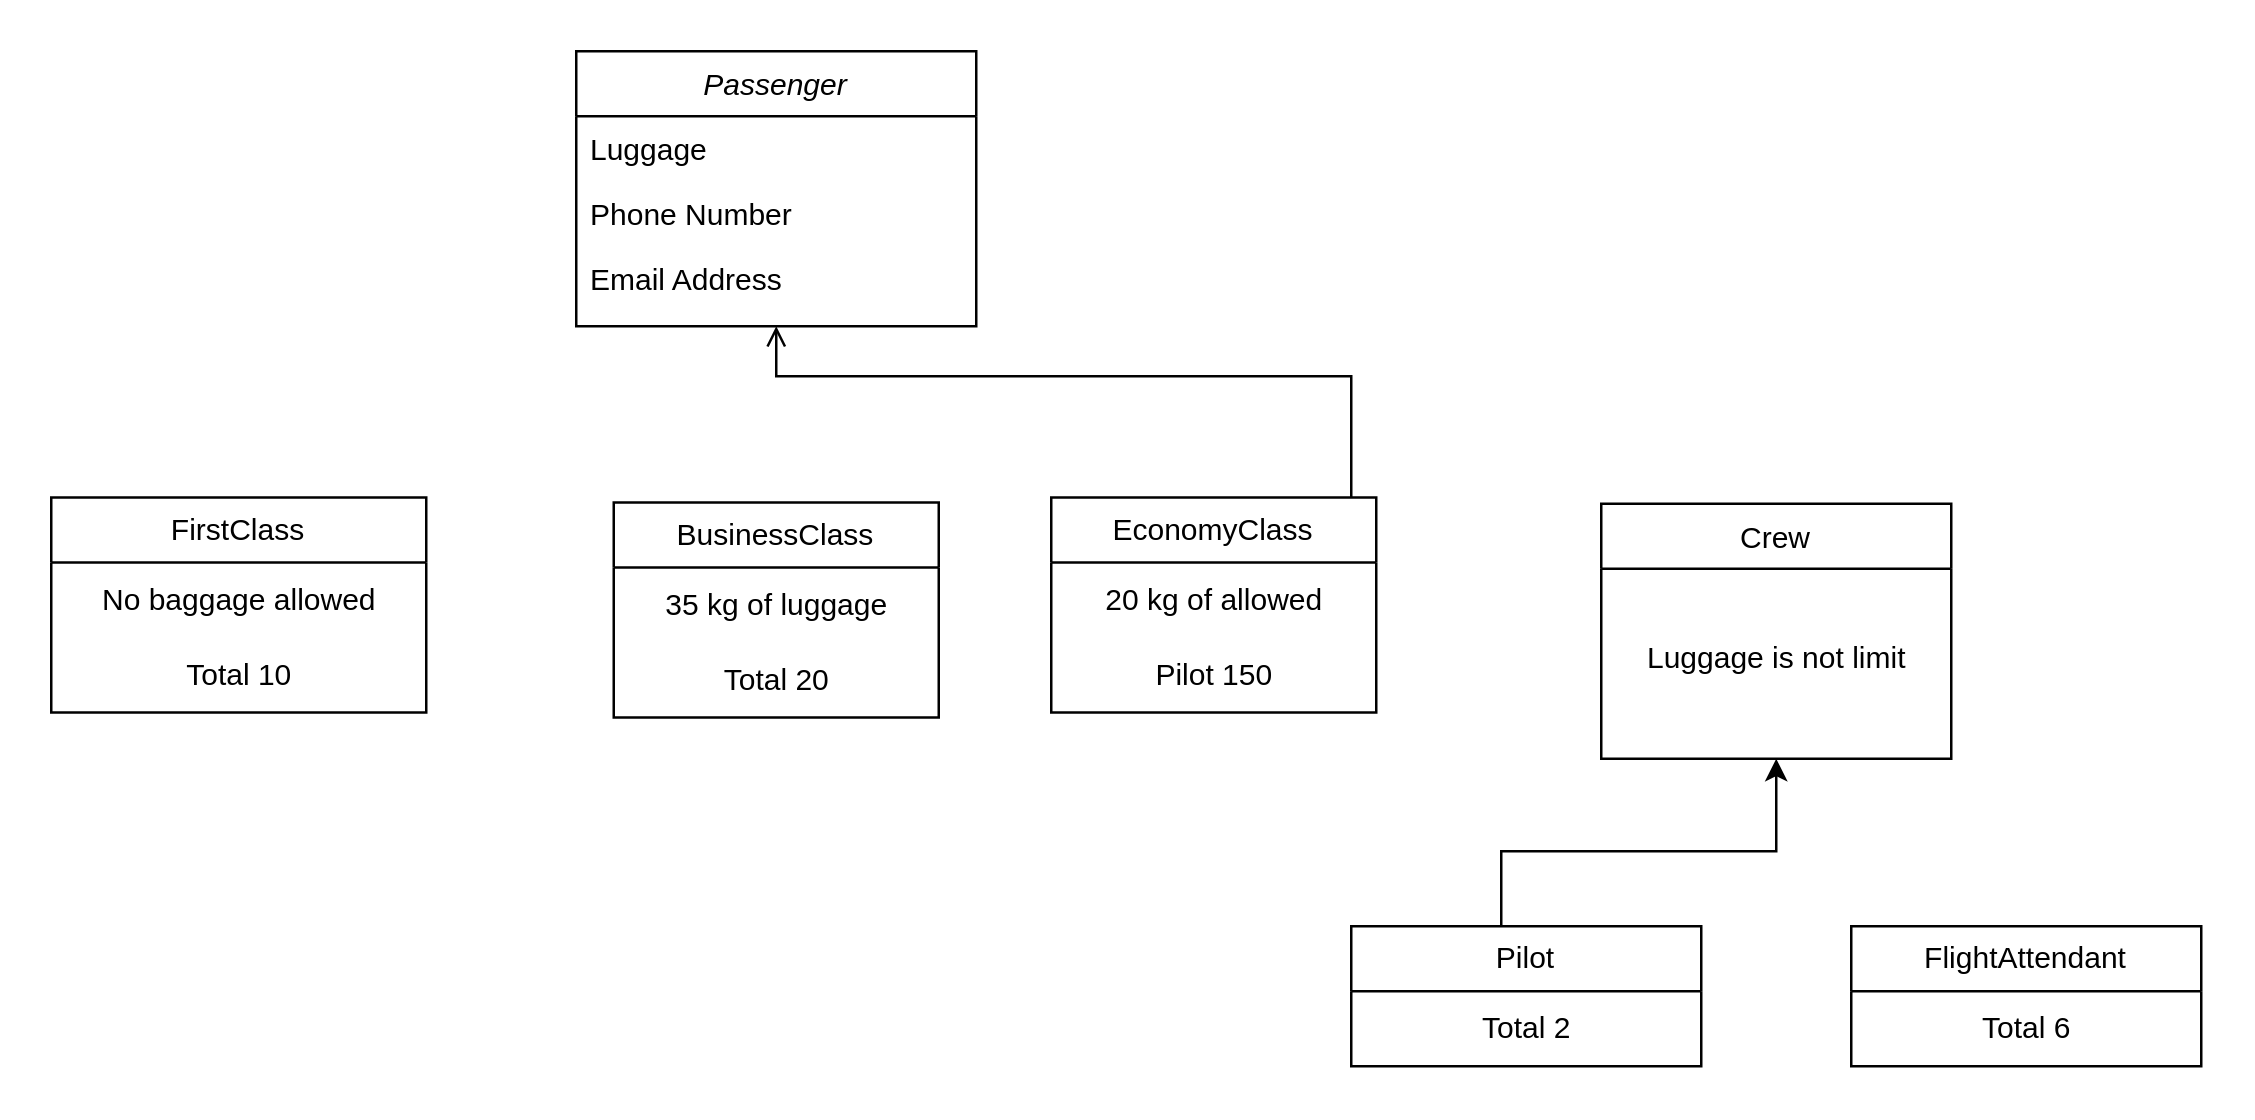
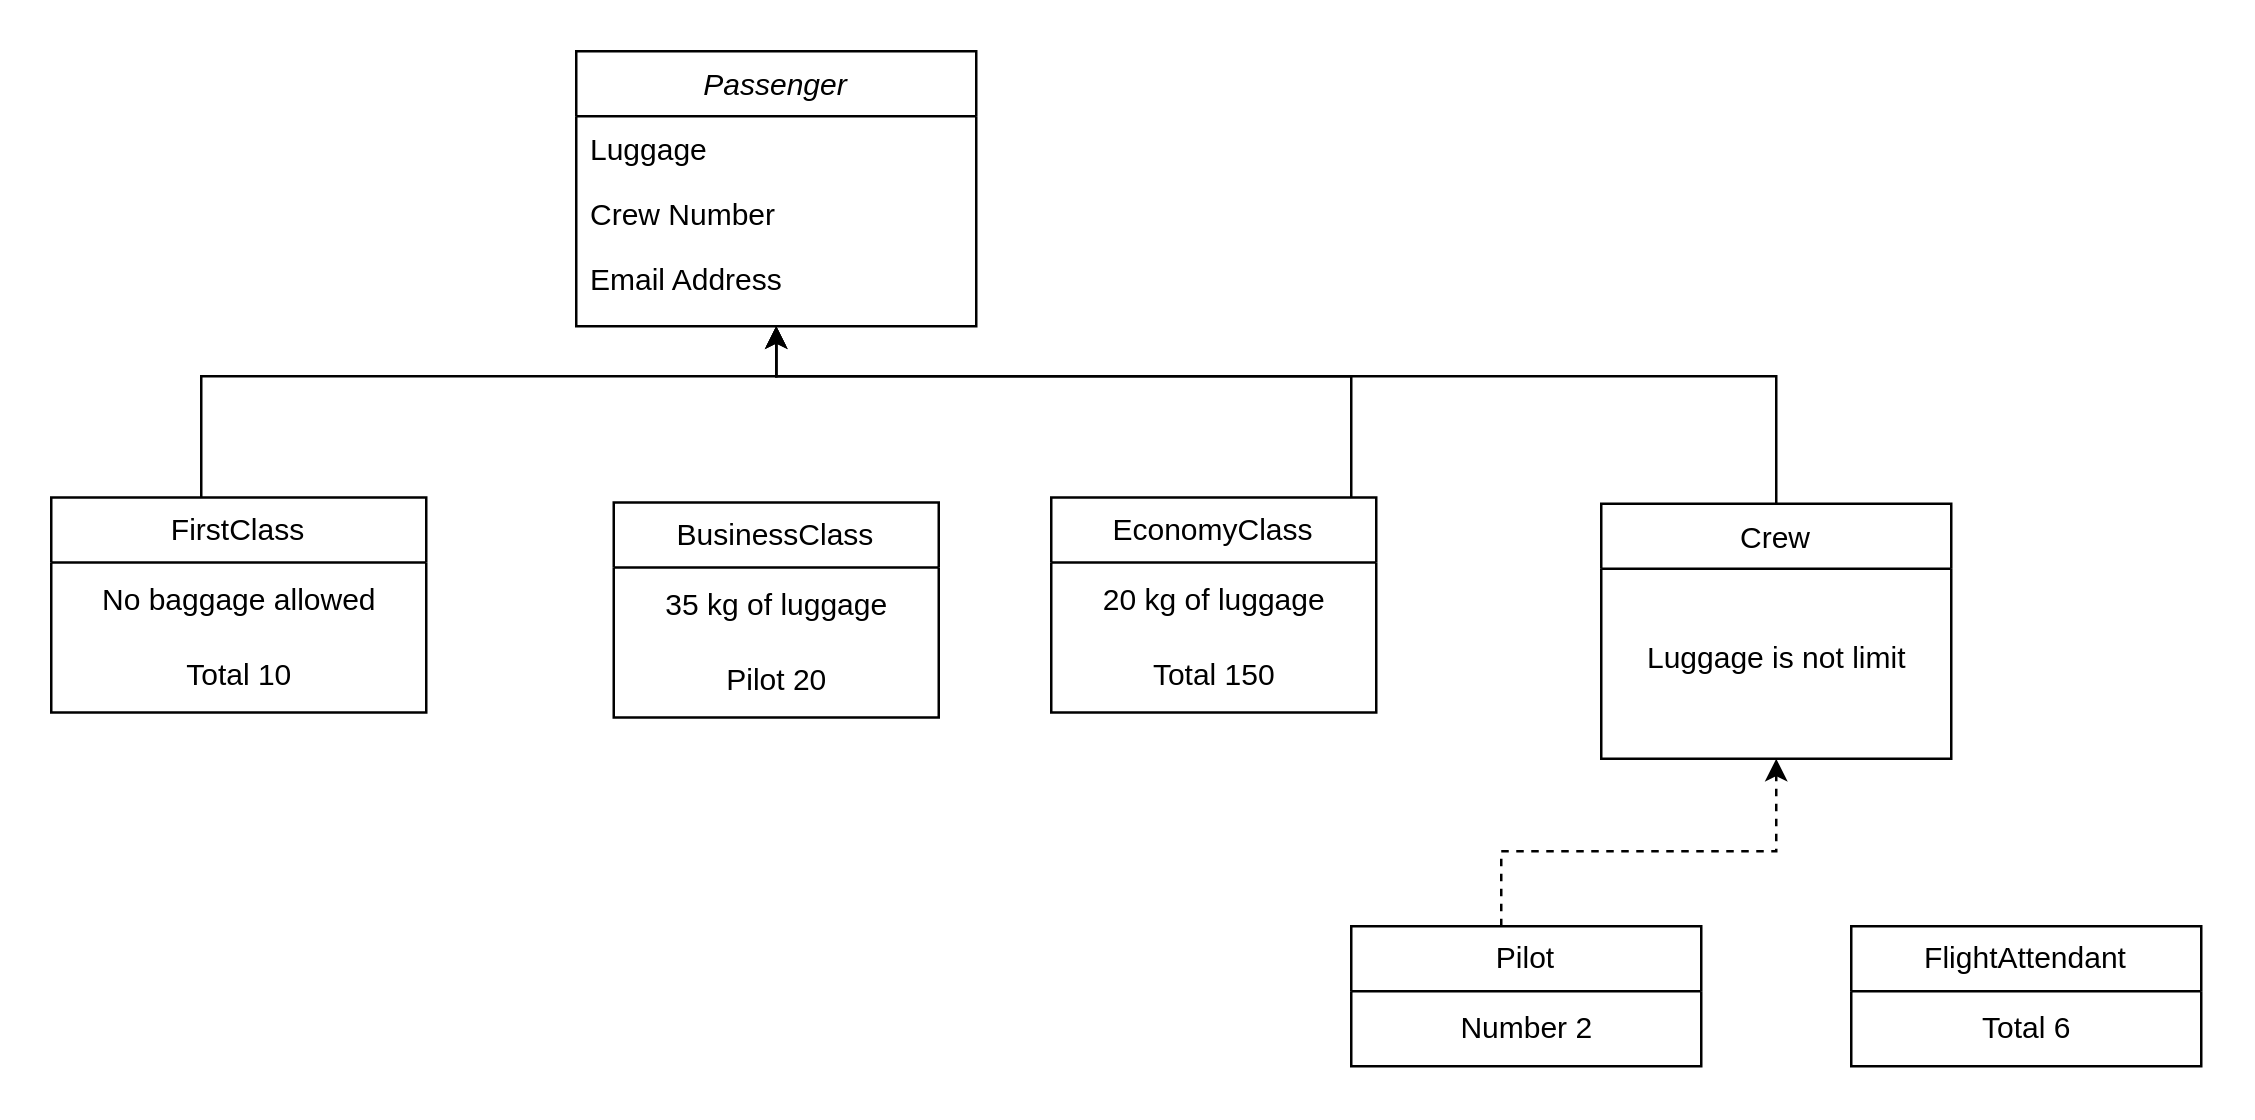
node "Phone Number": label "Phone Number" -> "Crew Number"
edge "FirstClass" -> "Passenger": added
edge "Crew" -> "Passenger": added
node "20 kg of allowed": label "20 kg of allowed" -> "20 kg of luggage"
node "Pilot 150": label "Pilot 150" -> "Total 150"
node "Total 20": label "Total 20" -> "Pilot 20"
edge "Pilot" -> "Crew": style solid -> dashed
node "Total 2": label "Total 2" -> "Number 2"
